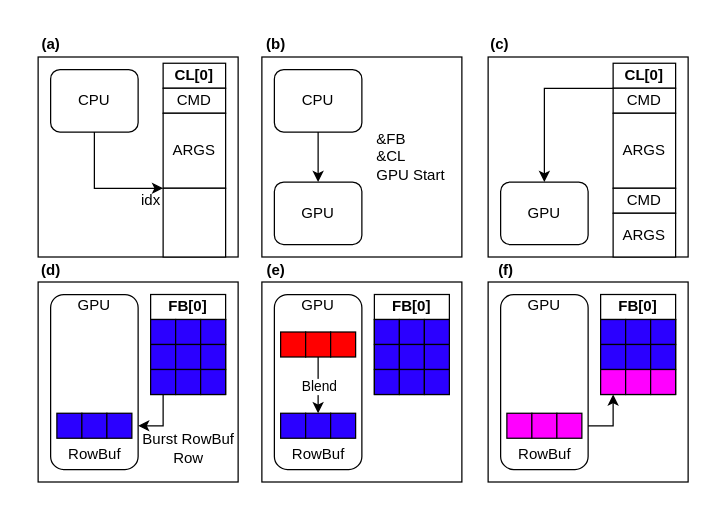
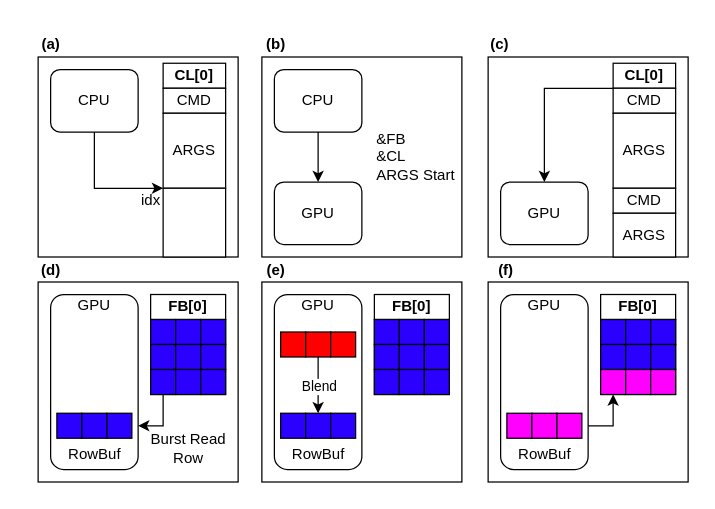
node "&FB &CL GPU Start": label "&FB &CL GPU Start" -> "&FB &CL ARGS Start"
node "Burst RowBuf Row": label "Burst RowBuf Row" -> "Burst Read Row"
